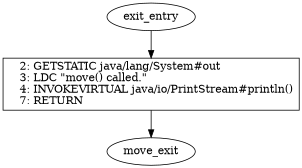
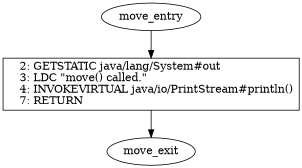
node "exit_entry": label "exit_entry" -> "move_entry"
